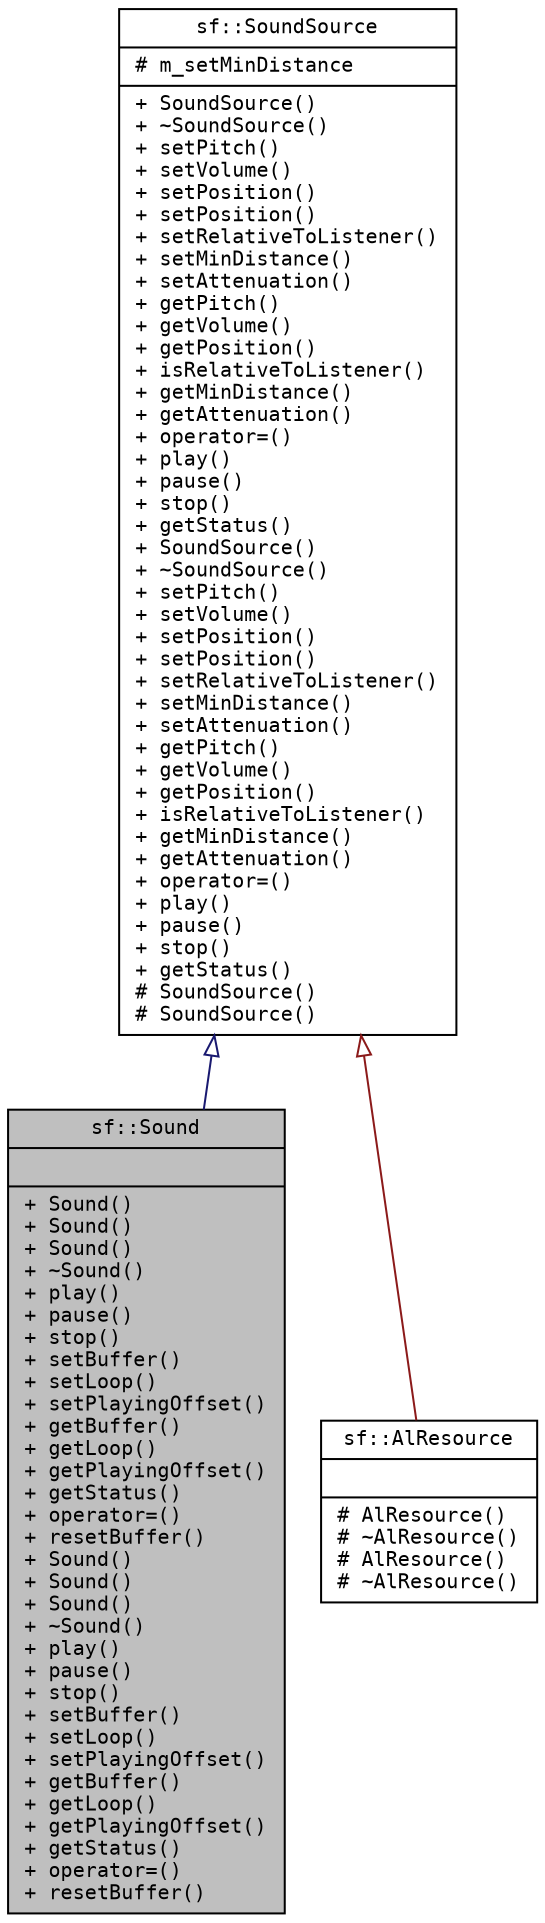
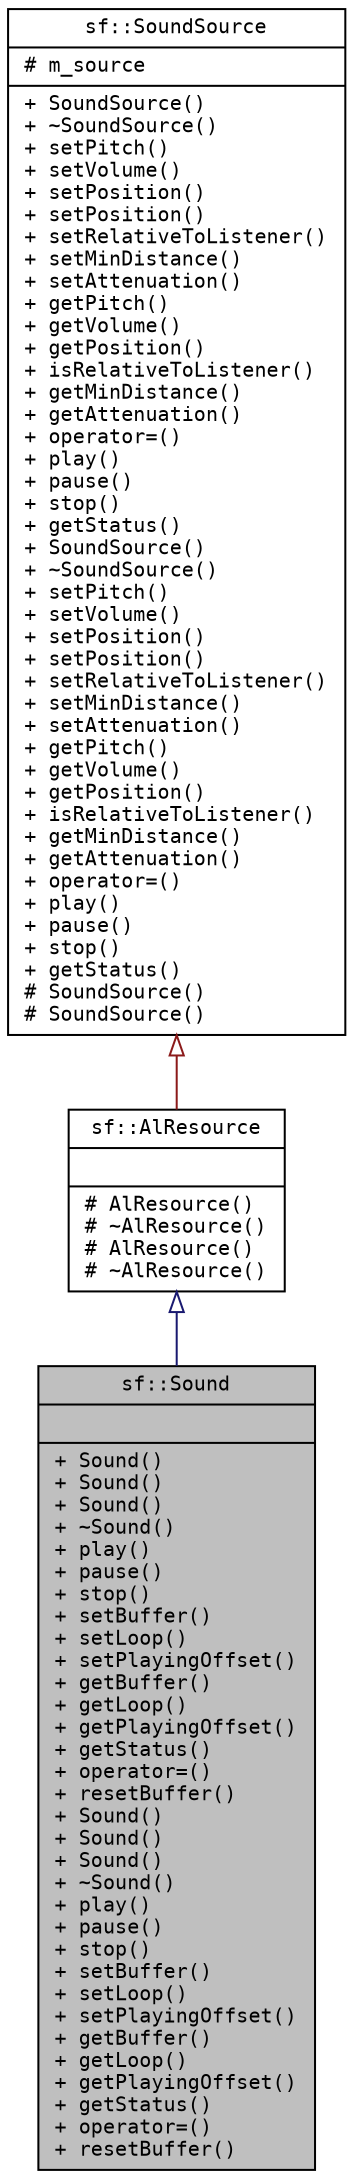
node "sf::SoundSource": text "# m_setMinDistance" -> "# m_source"
edge "sf::Sound" -> "sf::SoundSource": now "sf::Sound" -> "sf::AlResource"
